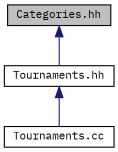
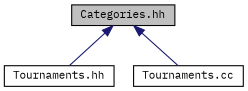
edge "Tournaments.cc" -> "Tournaments.hh": now "Tournaments.cc" -> "Categories.hh"
